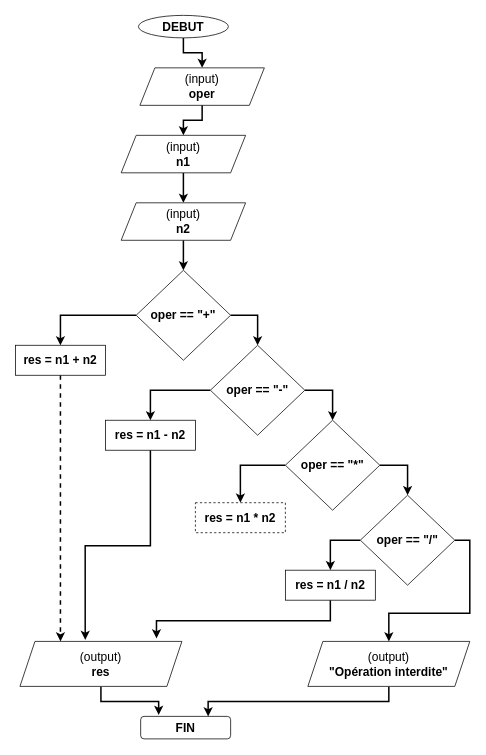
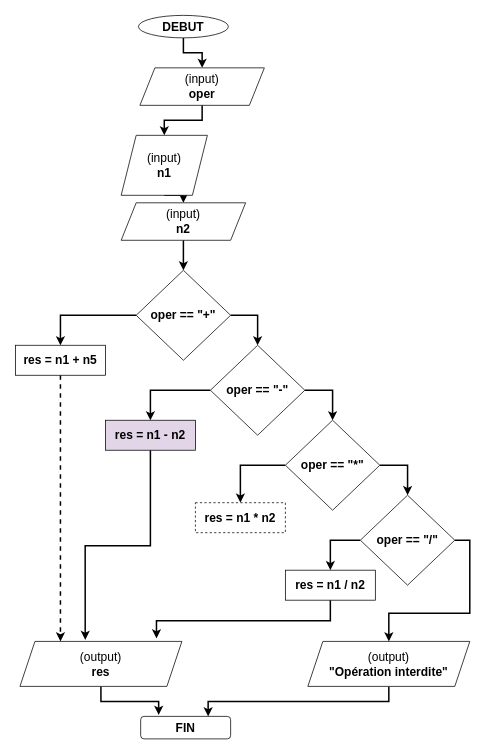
node "(input) n1": size 125x38 -> 86x60
node "res = n1 + n2": label "res = n1 + n2" -> "res = n1 + n5"
node "res = n1 - n2": fillcolor #ffffff -> #e1d5e7
